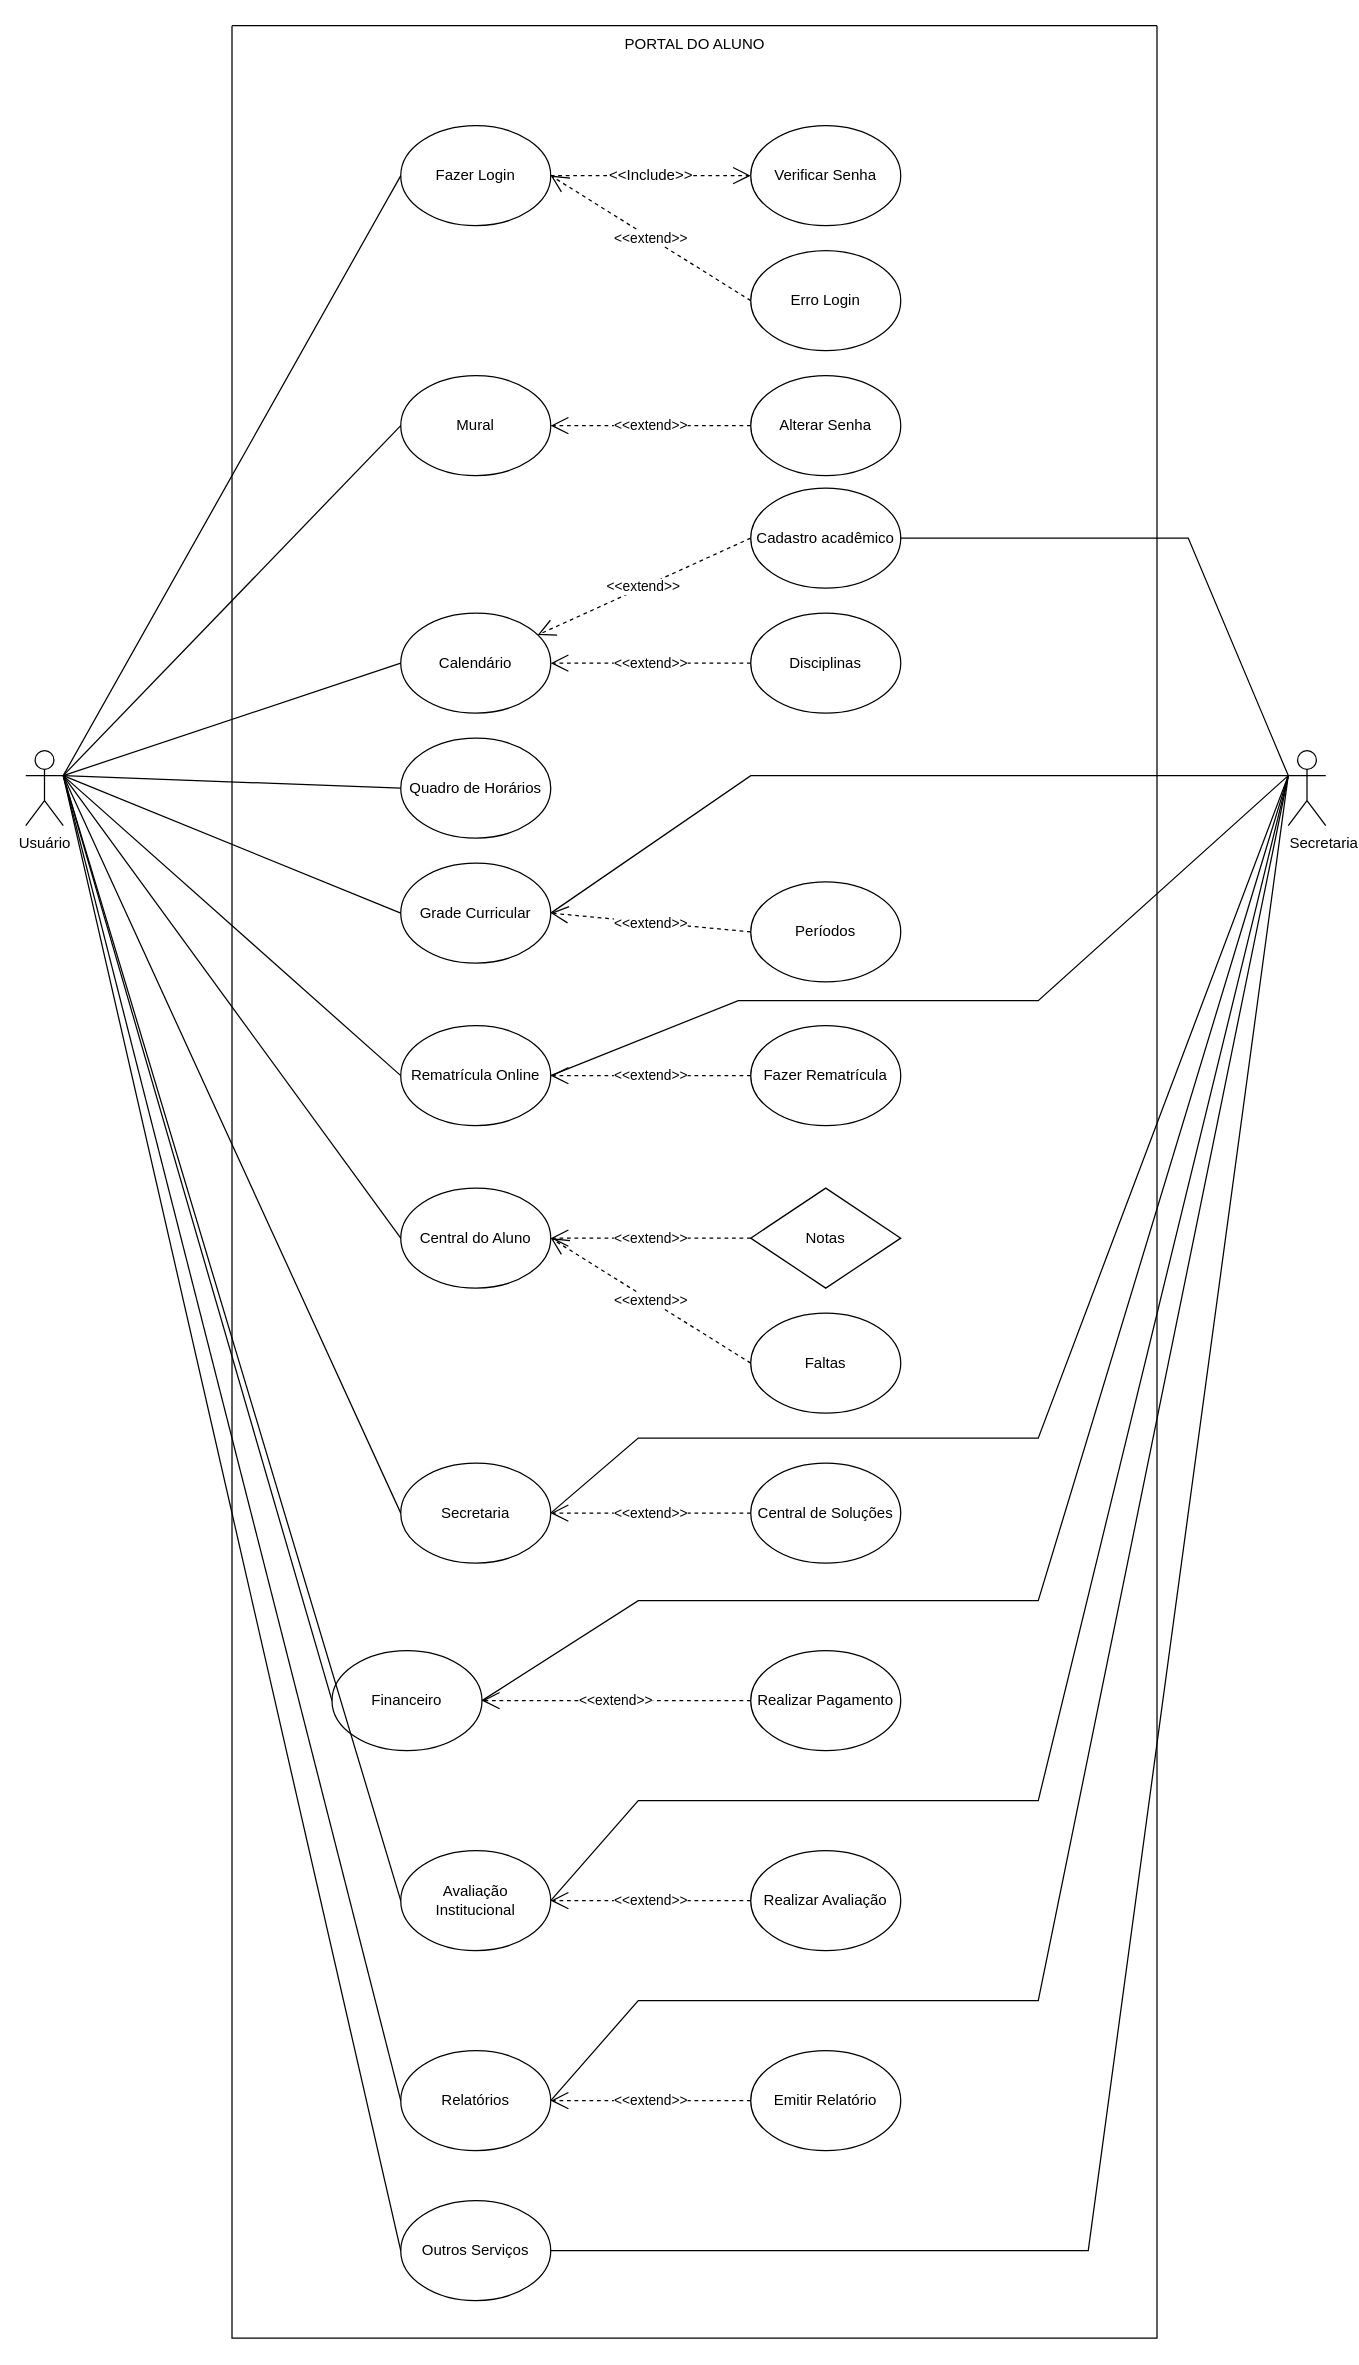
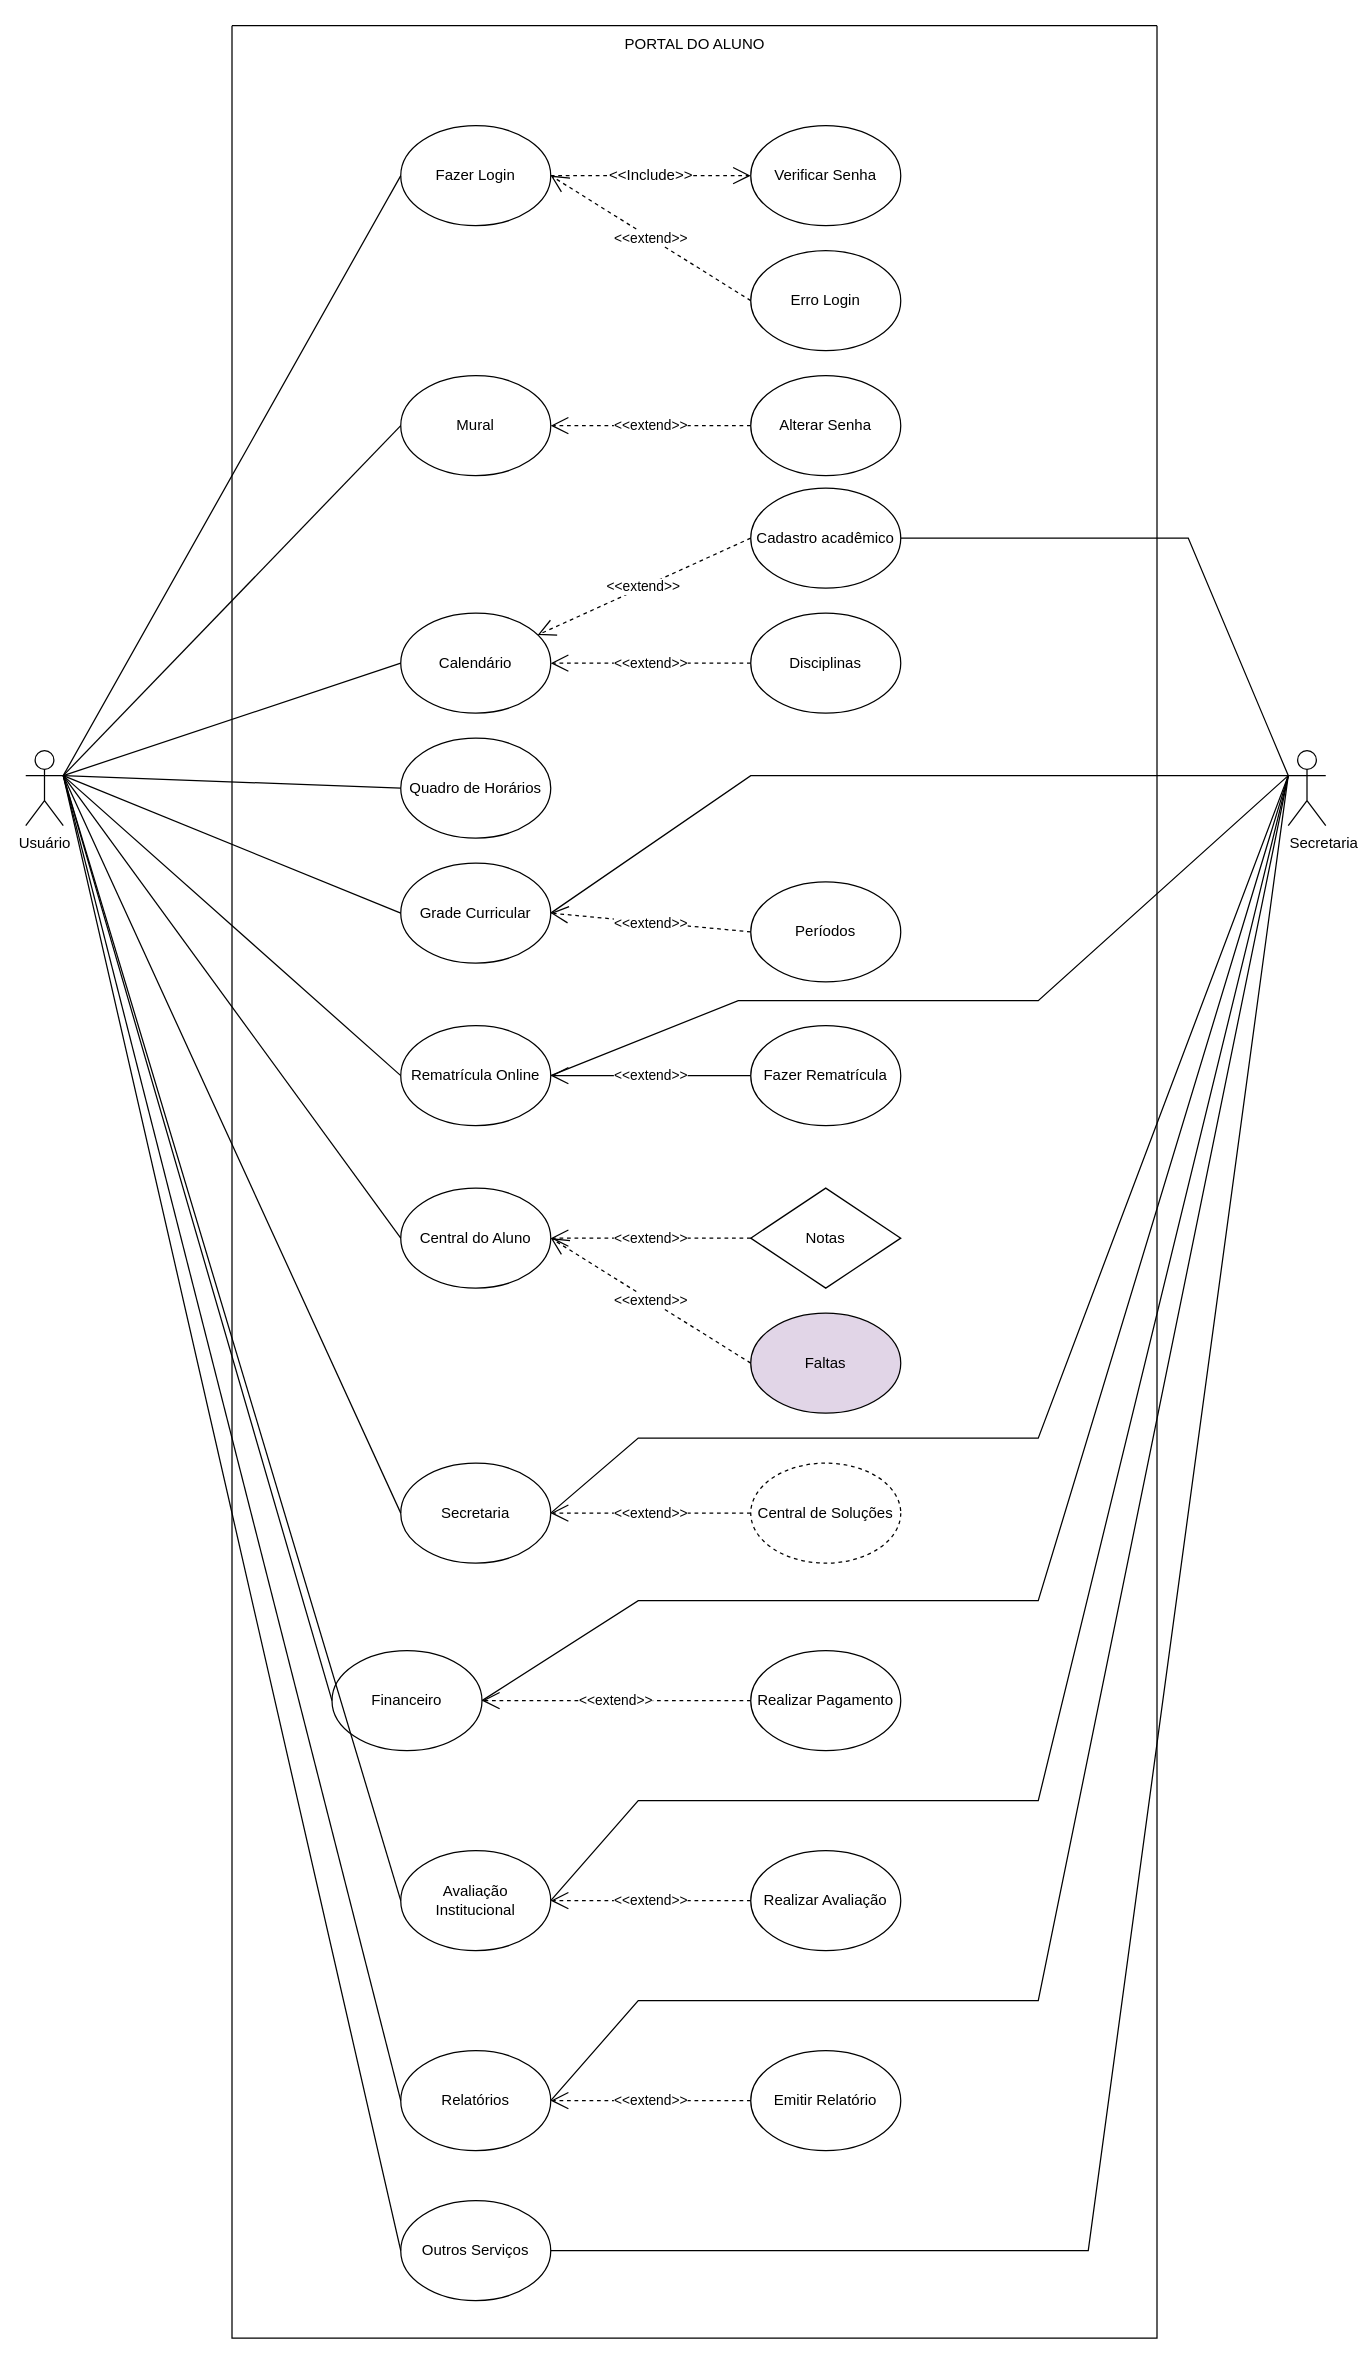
edge "Fazer Rematrícula" -> "Rematrícula Online": style dashed -> solid
node "Faltas": fillcolor #ffffff -> #e1d5e7
node "Central de Soluções": style solid -> dashed
